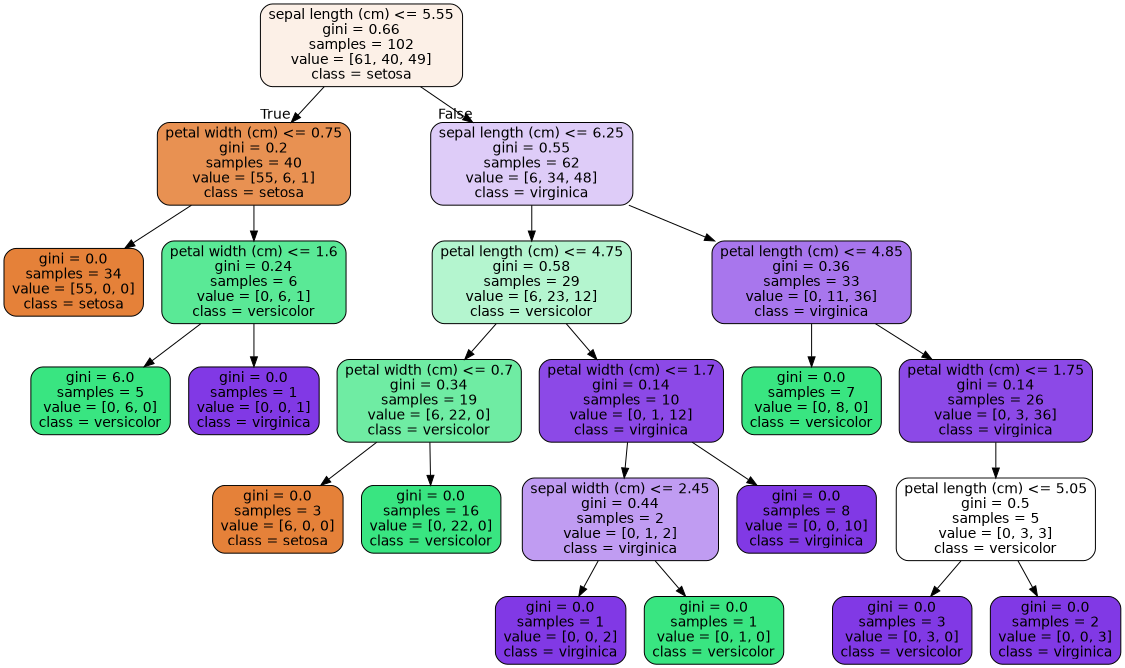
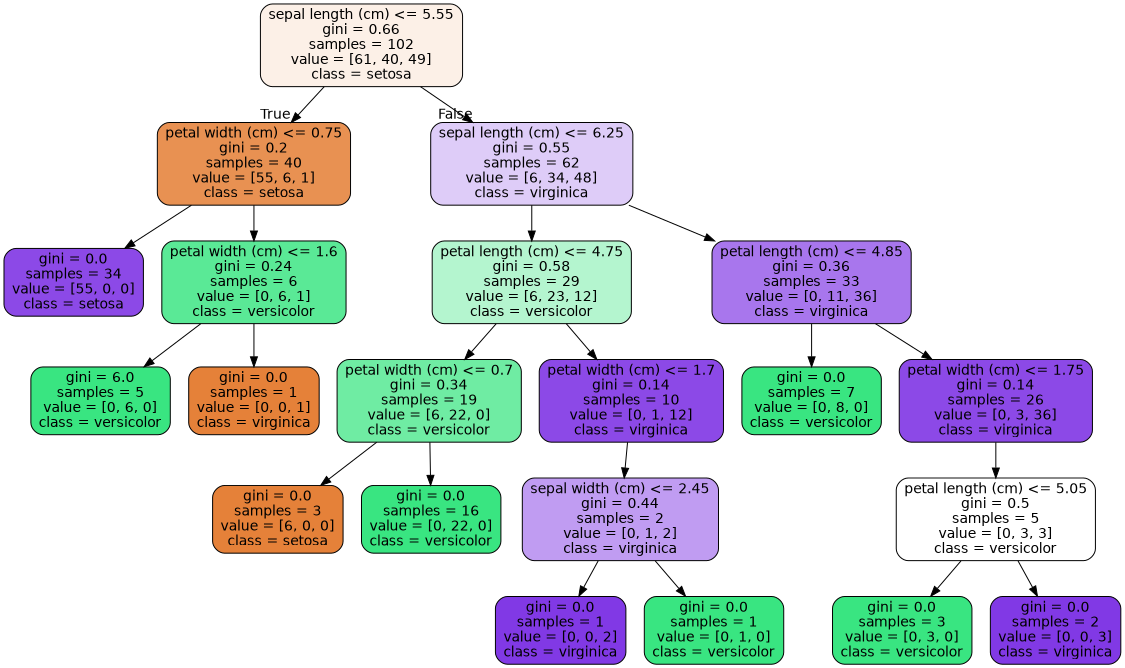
node "gini = 0.0 samples = 34 value = [55, 0, 0] class = setosa": fillcolor #e58139 -> #8c49e7
node "gini = 0.0 samples = 1 value = [0, 0, 1] class = virginica": fillcolor #8139e5 -> #e58139
node "gini = 0.0 samples = 8 value = [0, 0, 10] class = virginica": removed
node "gini = 0.0 samples = 3 value = [0, 3, 0] class = versicolor": fillcolor #8139e5 -> #39e581
